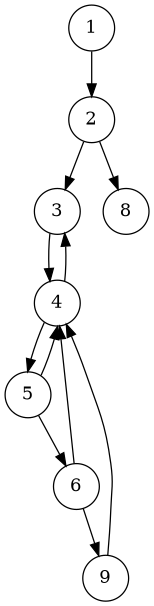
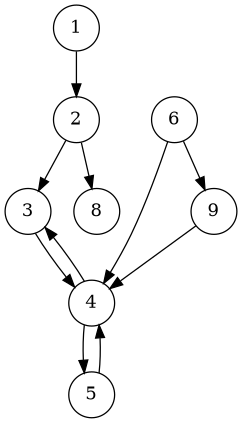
edge "5" -> "6": removed
